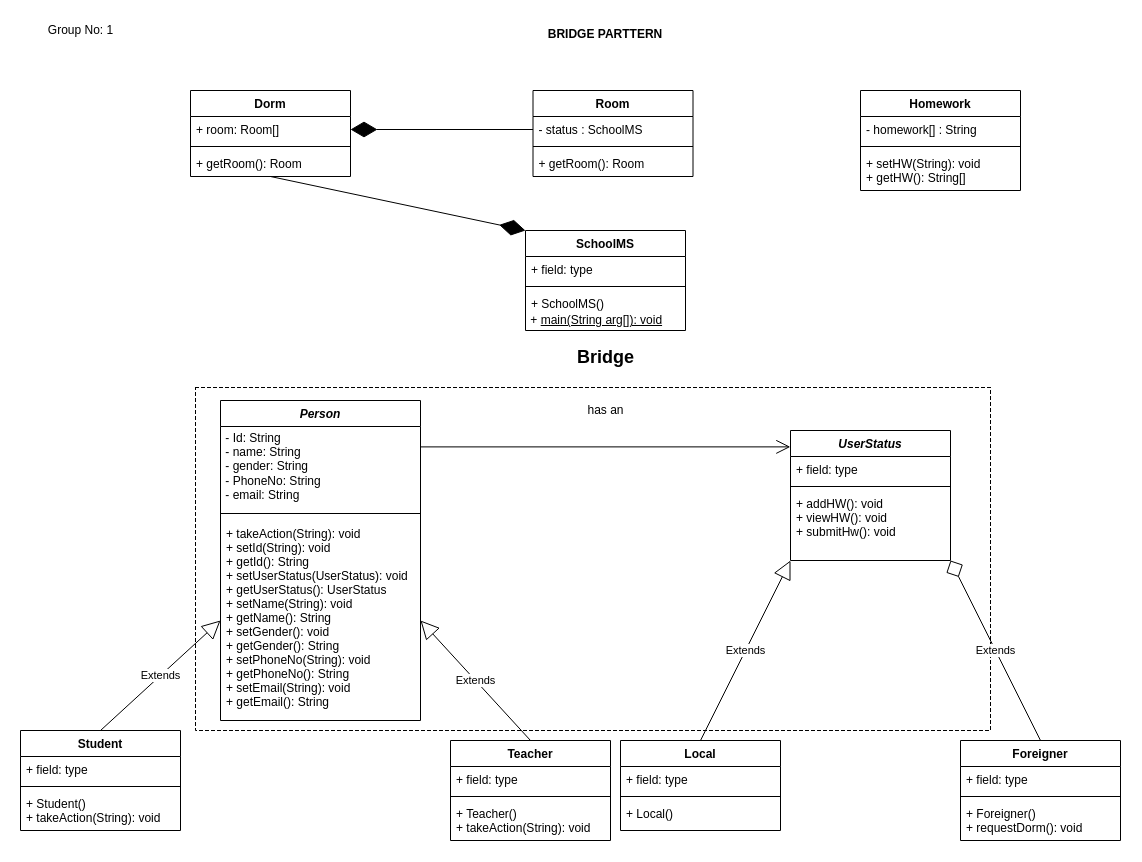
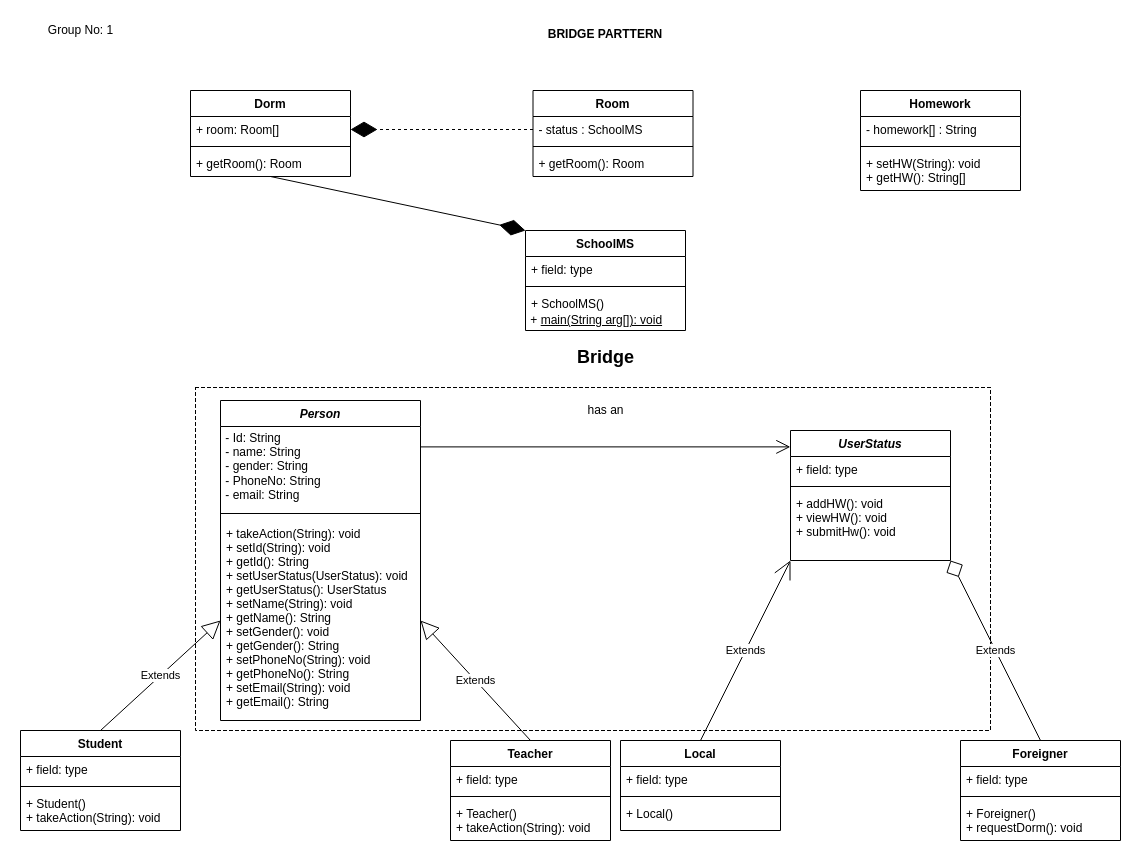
edge "- status : SchoolMS" -> "+ room: Room[]": style solid -> dashed
edge "Local" -> "UserStatus": arrowhead block -> open
